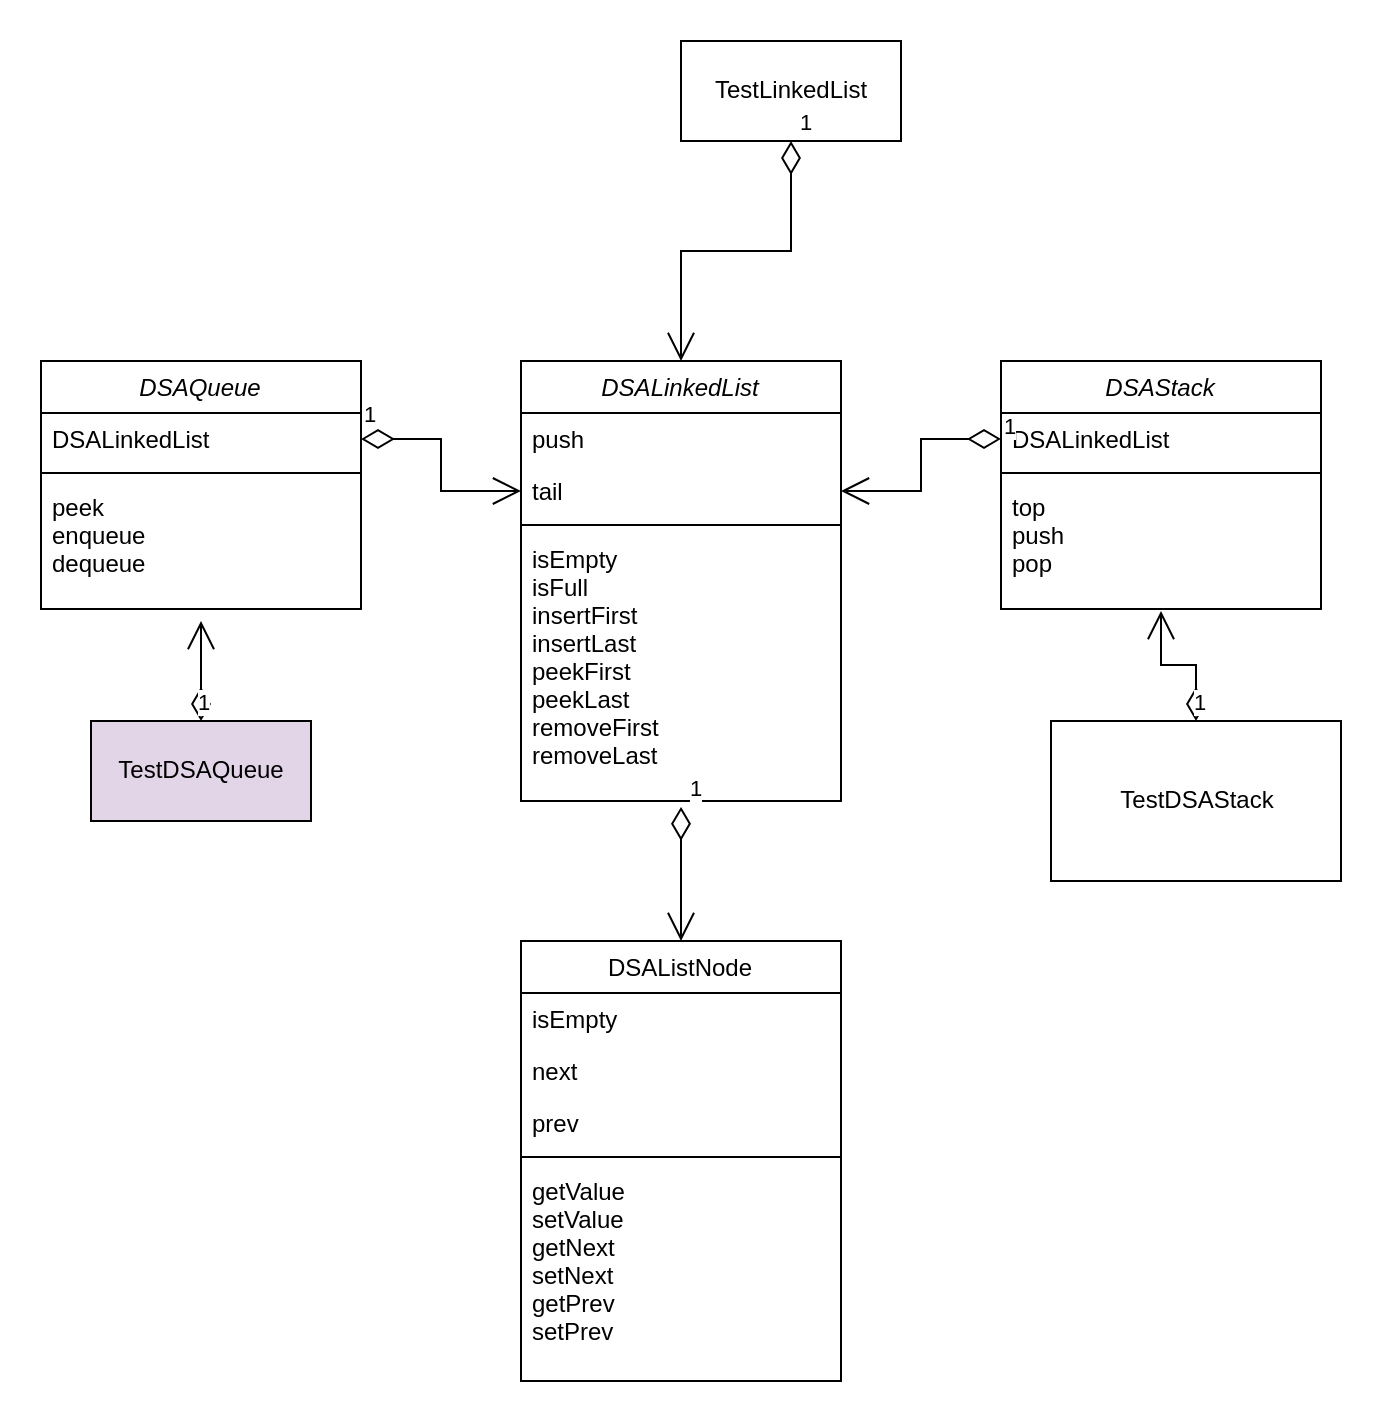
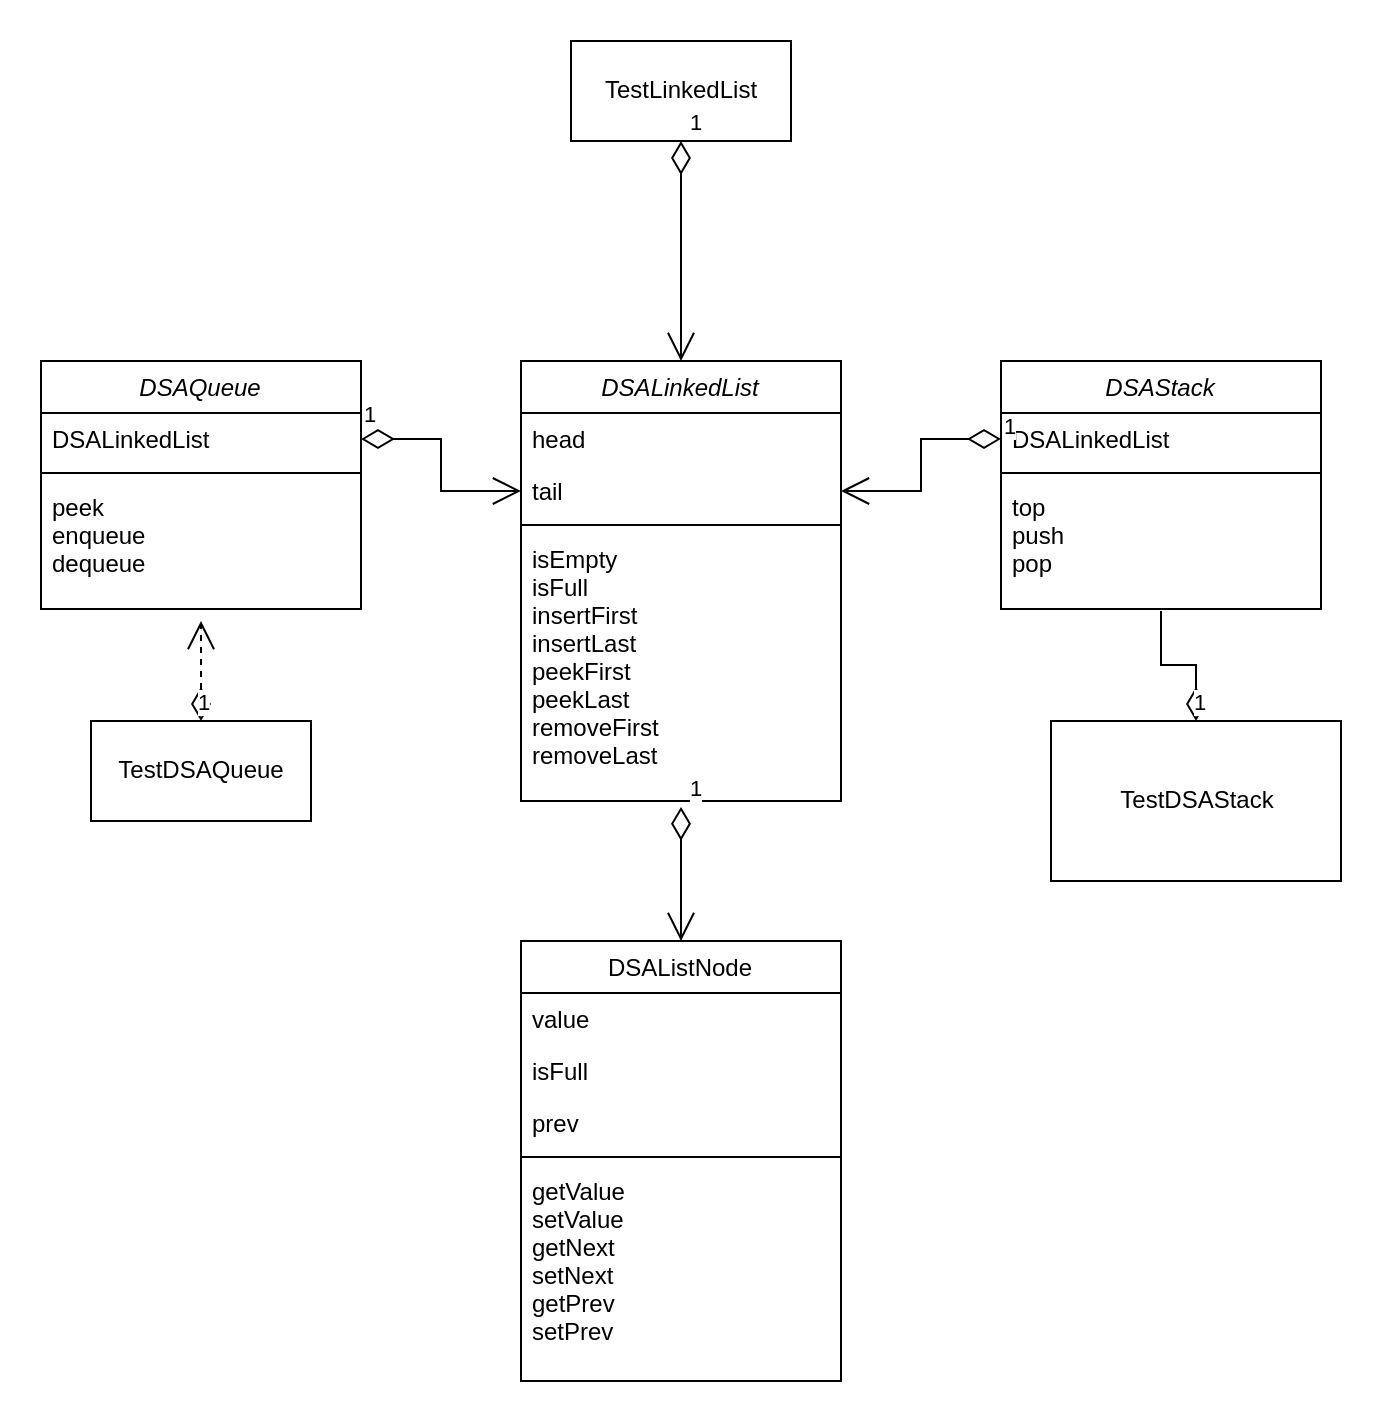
node "TestLinkedList": moved (791, 91) -> (681, 91)
node "push": label "push" -> "head"
edge "top push pop" -- "TestDSAStack": arrowhead open -> none
edge "peek enqueue dequeue" -- "TestDSAQueue": style solid -> dashed
node "TestDSAQueue": fillcolor #e1d5e7 -> #ffffff
node "isEmpty": label "isEmpty" -> "value"
node "next": label "next" -> "isFull"
